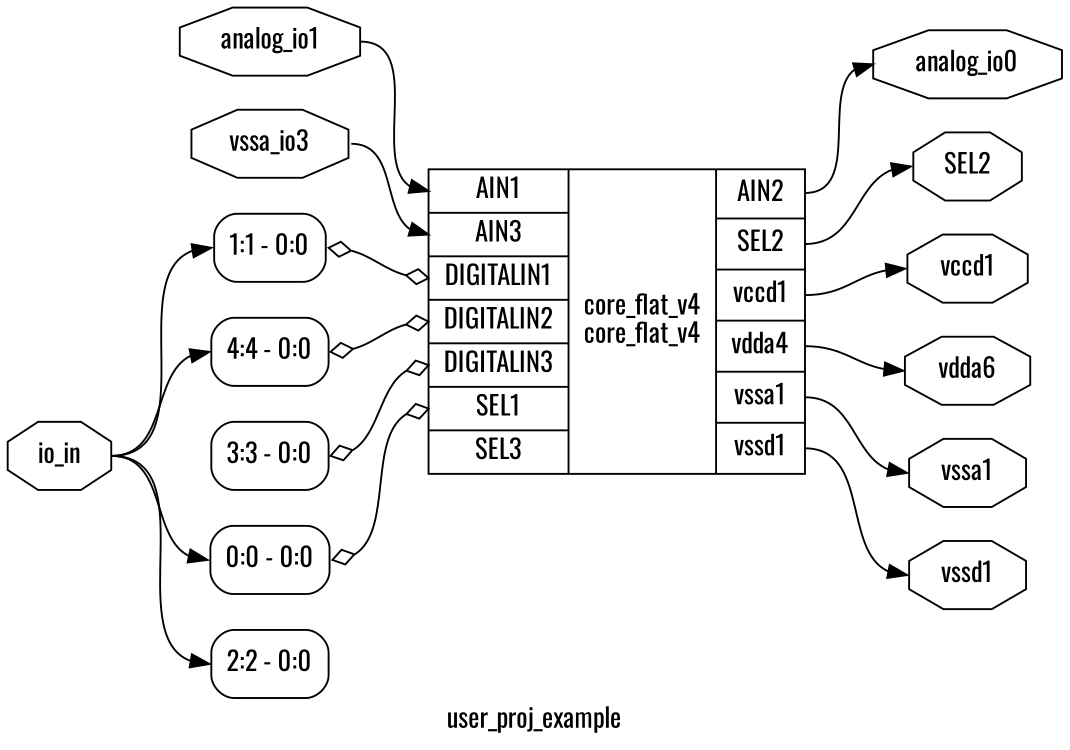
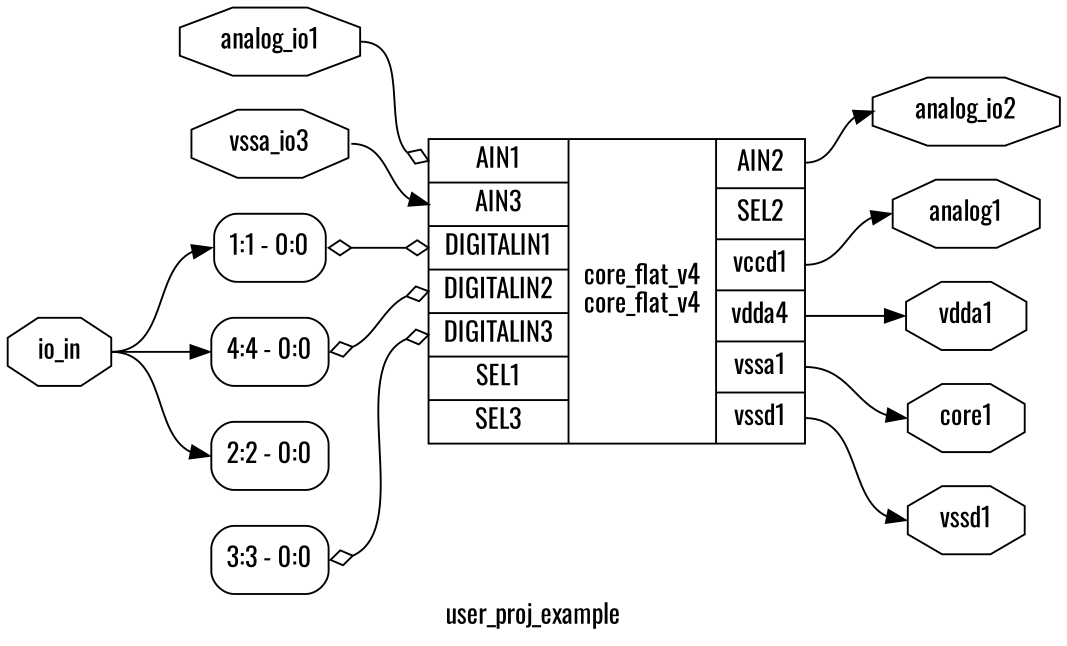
node "analog_io0": label "analog_io0" -> "analog_io2"
edge "analog_io1" -> "AIN1": arrowhead normal -> odiamond
node "SEL2": removed
node "vccd1": label "vccd1" -> "analog1"
node "vdda6": label "vdda6" -> "vdda1"
node "vssa1": label "vssa1" -> "core1"
node "0:0 - 0:0": removed
